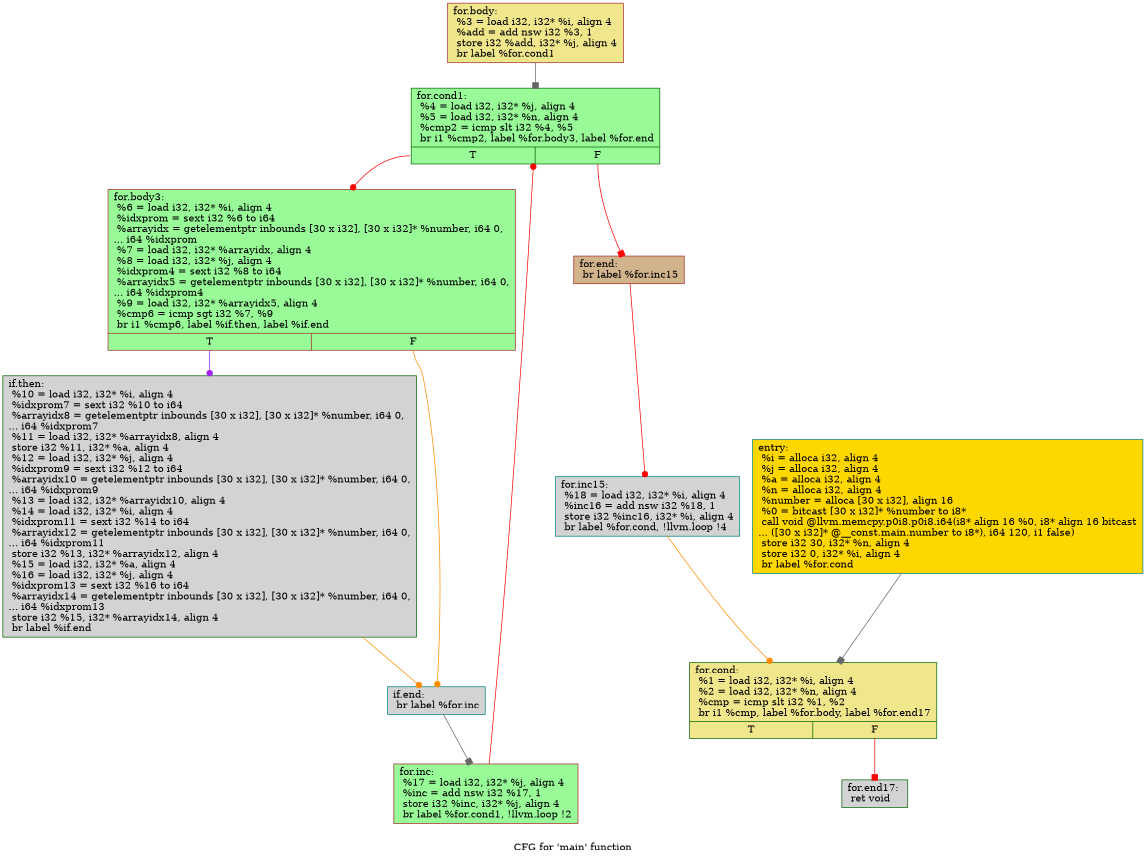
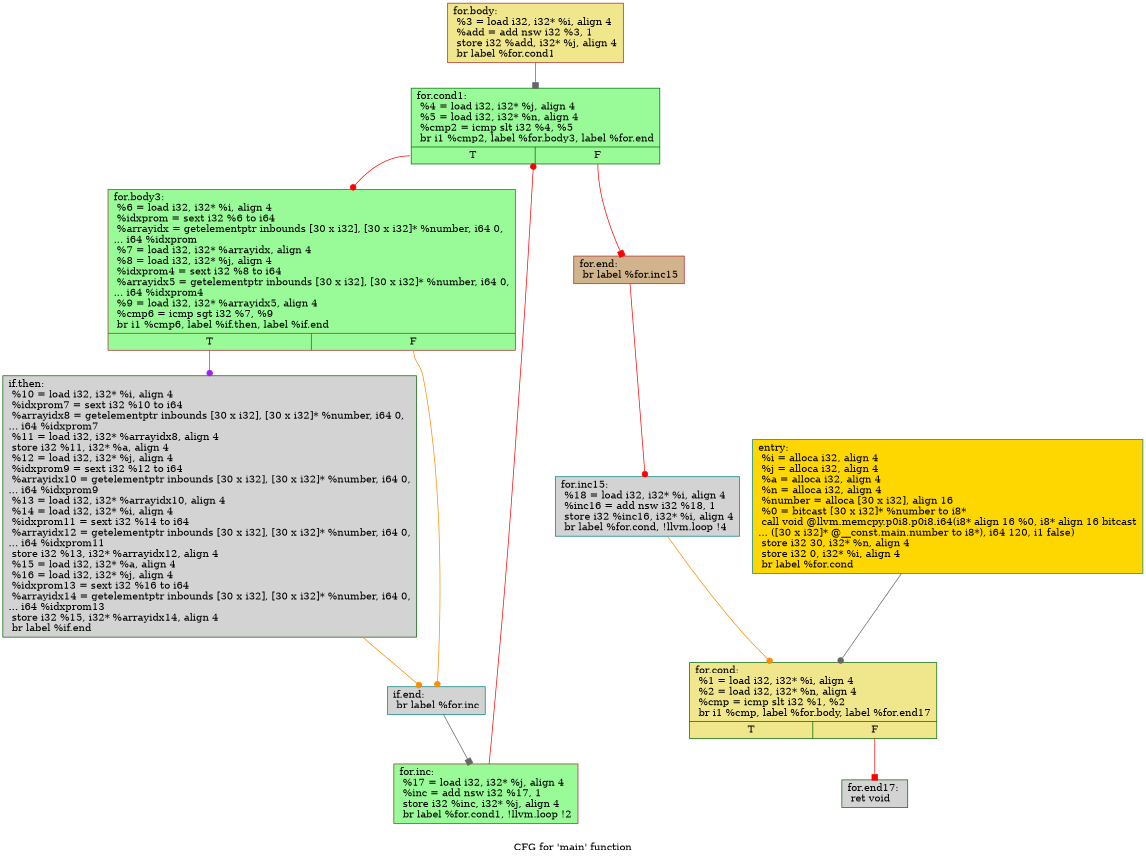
edge "entry:" -> "for.cond:": arrowhead box -> dot
